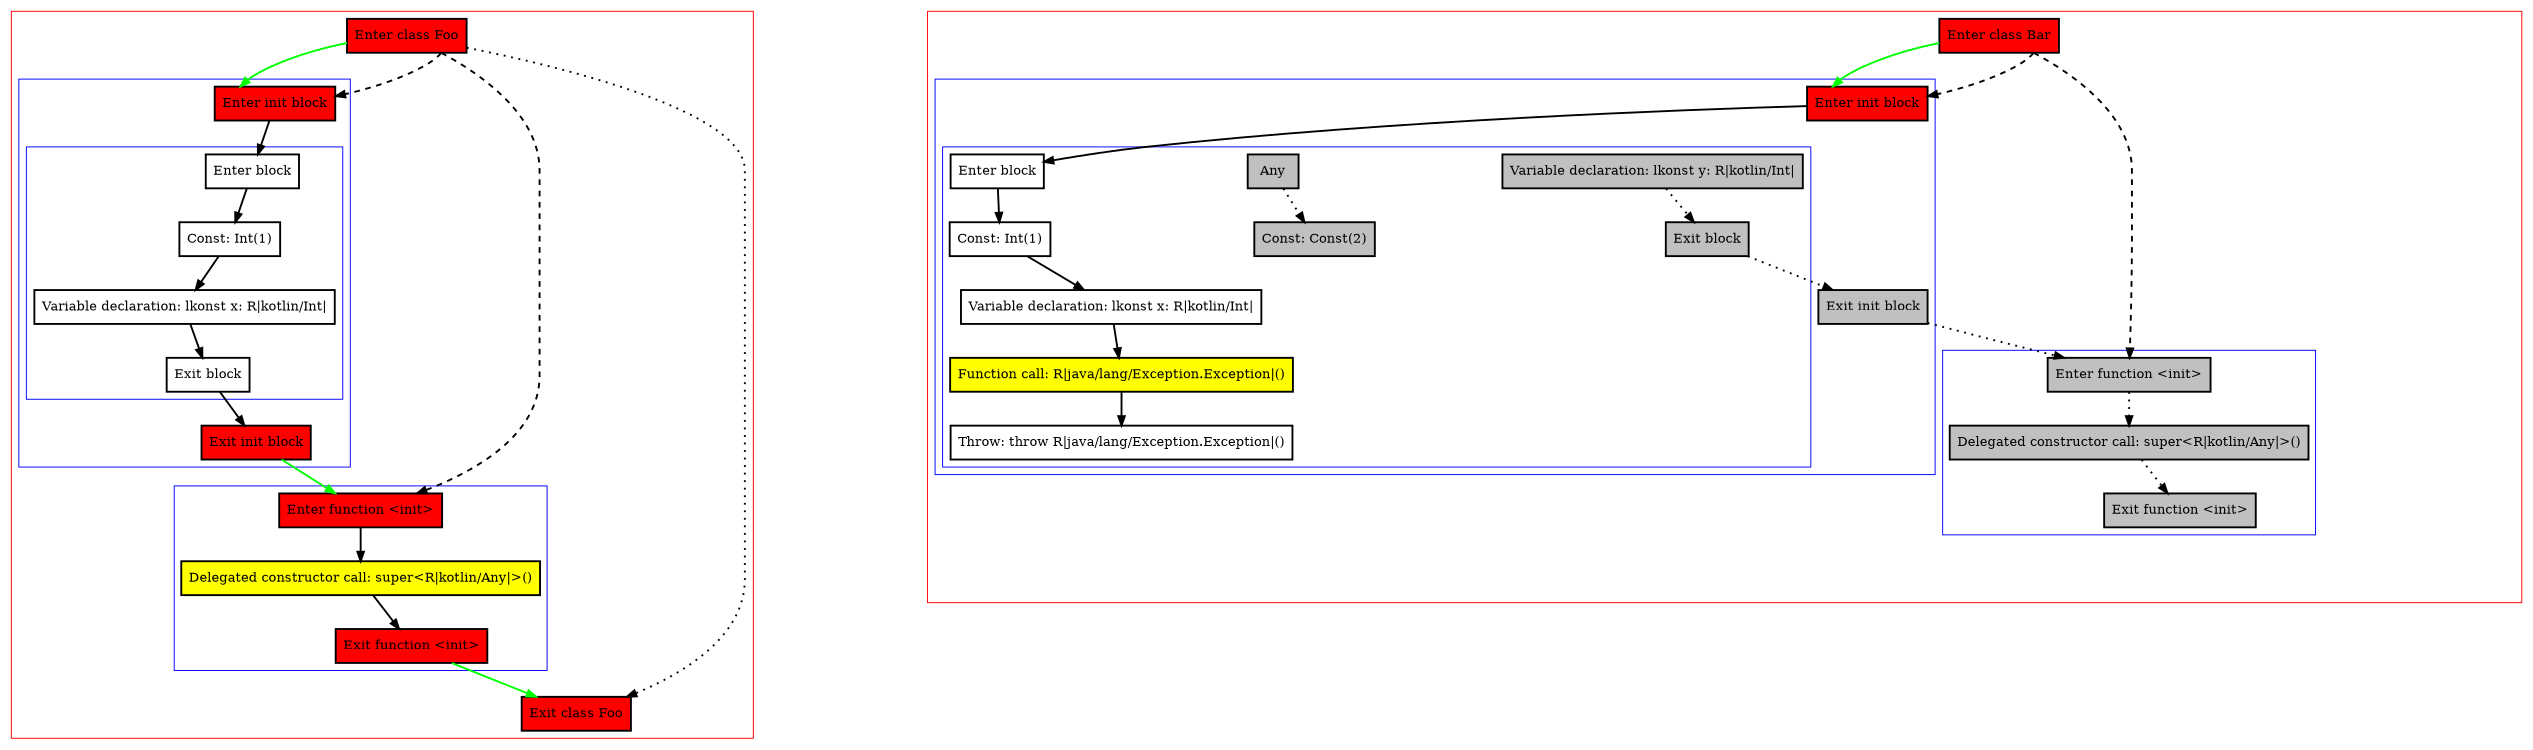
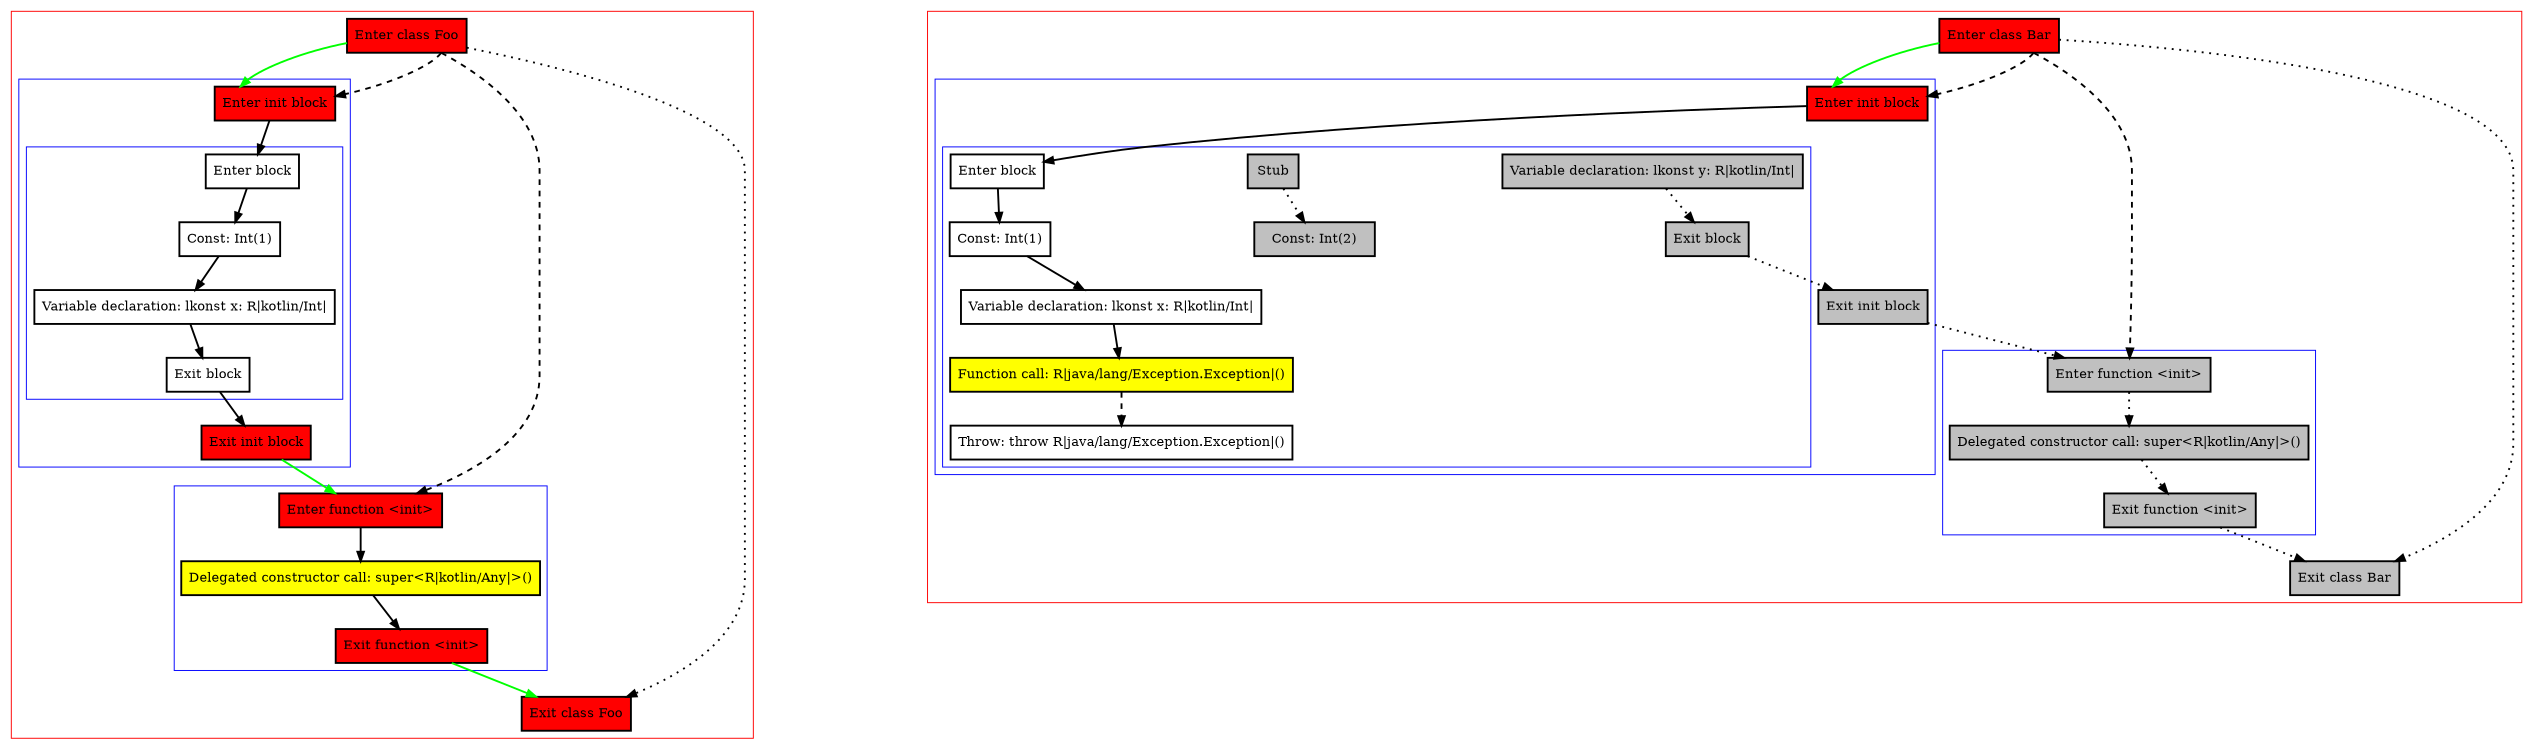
node "Any": label "Any" -> "Stub"
node "Const: Const(2)": label "Const: Const(2)" -> "Const: Int(2)"
edge "Function call: R|java/lang/Exception.Exception|()" -> "Throw: throw R|java/lang/Exception.Exception|()": style solid -> dashed
node "Exit class Bar": added
